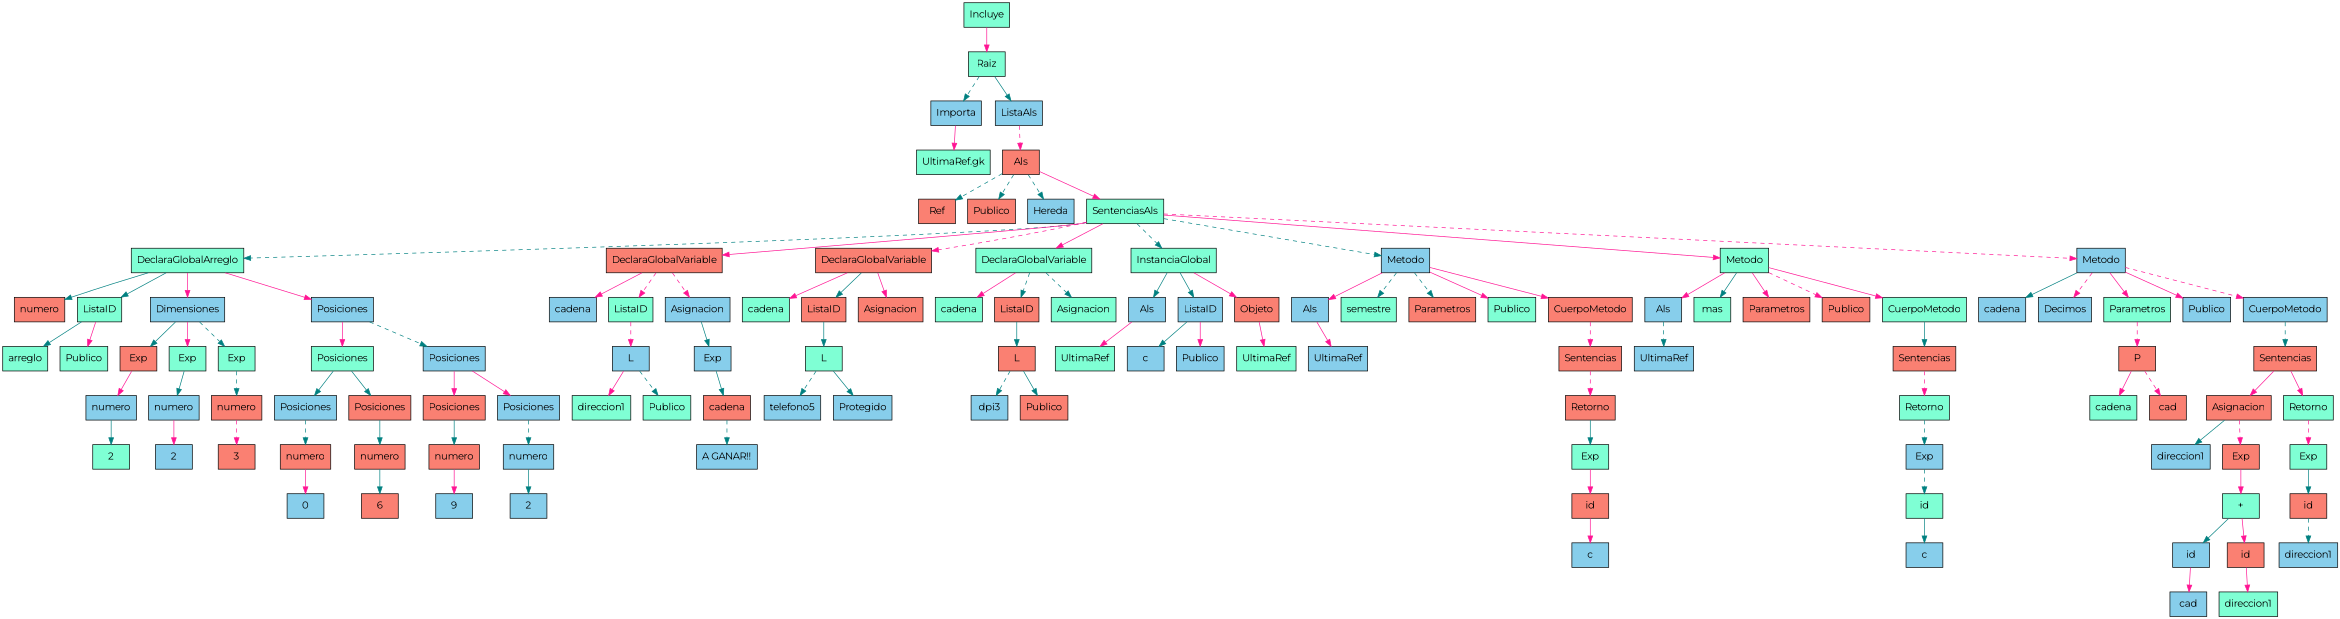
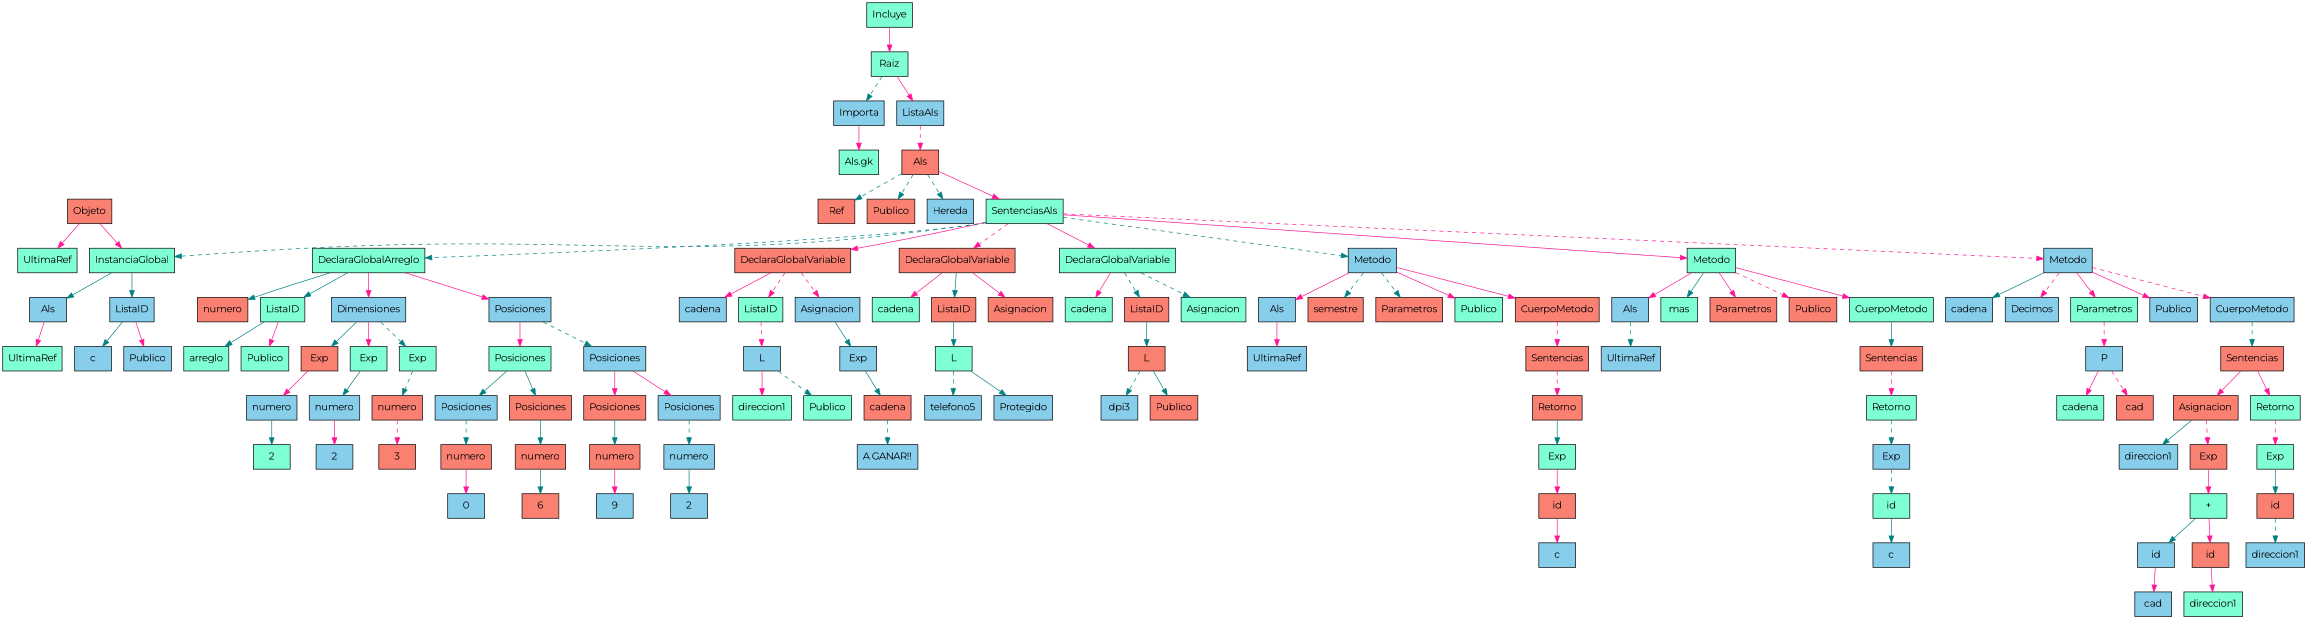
edge "Raiz" -> "ListaAls": color teal -> deeppink
node "UltimaRef.gk": label "UltimaRef.gk" -> "Als.gk"
edge "InstanciaGlobal" -> "Objeto": reversed
node "semestre": fillcolor aquamarine -> salmon
node "P": fillcolor salmon -> skyblue
